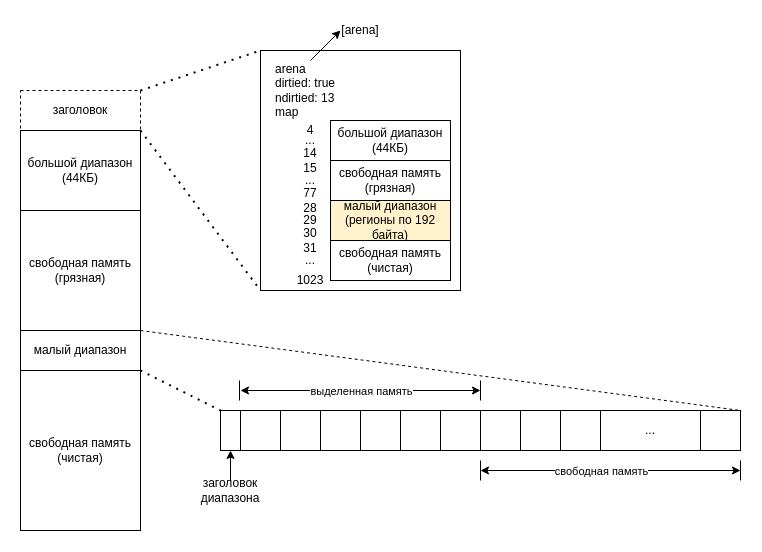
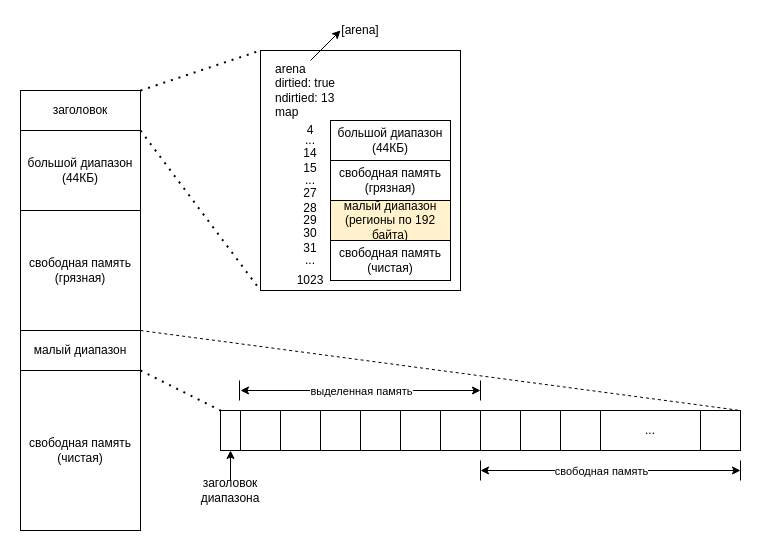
node "заголовок": style dashed -> solid
node "77 28": label "77 28" -> "27 28"
